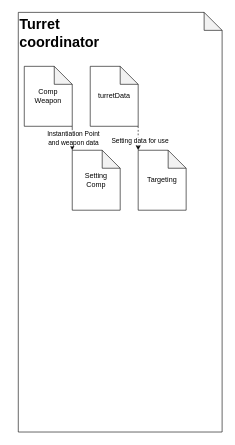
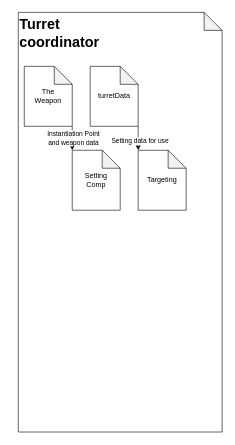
node "Comp Weapon": label "Comp Weapon" -> "The Weapon"
edge "turretData" -> "Targeting": style dashed -> solid
